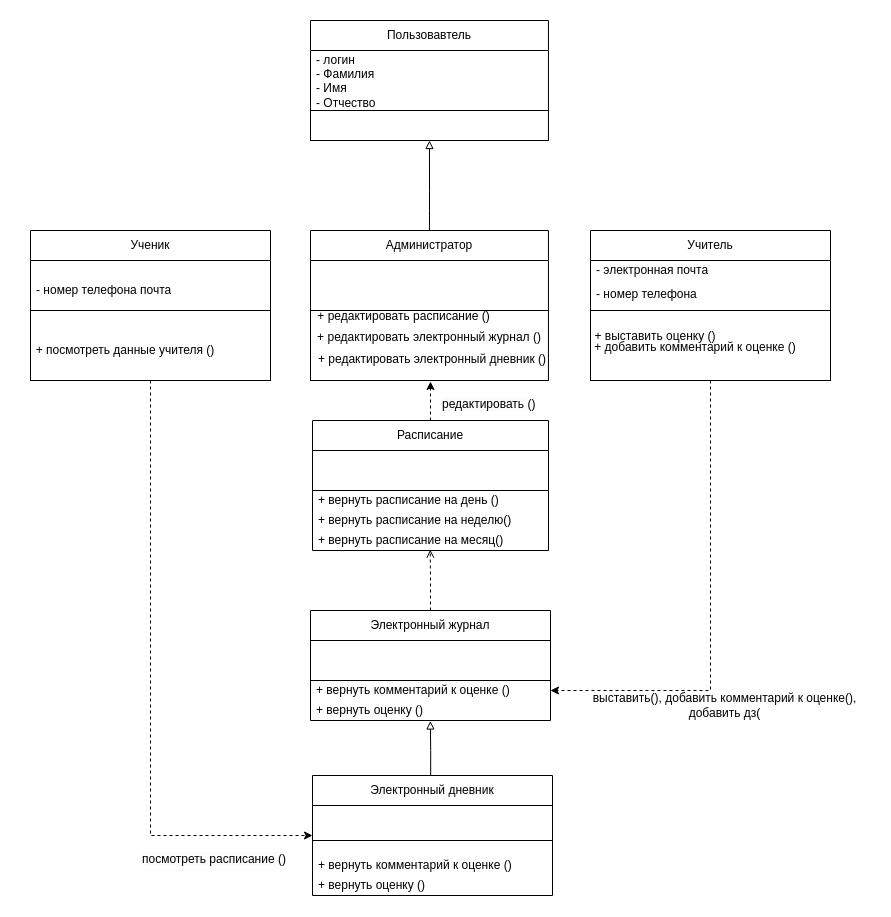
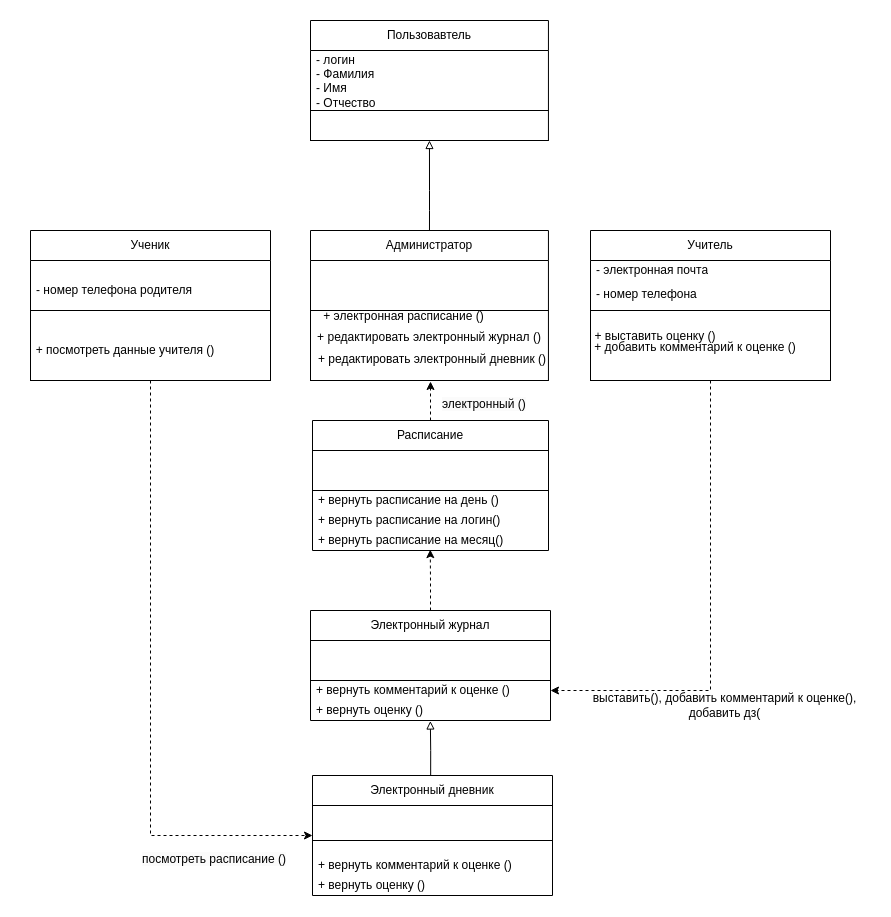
node "- номер телефона почта": label "- номер телефона почта" -> "- номер телефона родителя"
node "+ редактировать расписание ()": label "+ редактировать расписание ()" -> "+ электронная расписание ()"
node "редактировать ()": label "редактировать ()" -> "электронный ()"
node "+ вернуть расписание на неделю()": label "+ вернуть расписание на неделю()" -> "+ вернуть расписание на логин()"
edge "Электронный журнал" -> "+ вернуть расписание на месяц()": arrowhead open -> classic
